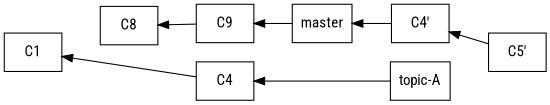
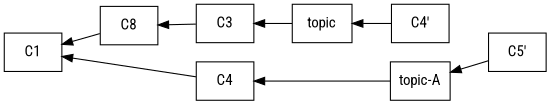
node "C9": label "C9" -> "C3"
node "master": label "master" -> "topic"
edge "C8" -> "C1": added
edge "C5'" -> "C4'": now "C5'" -> "topic-A"
